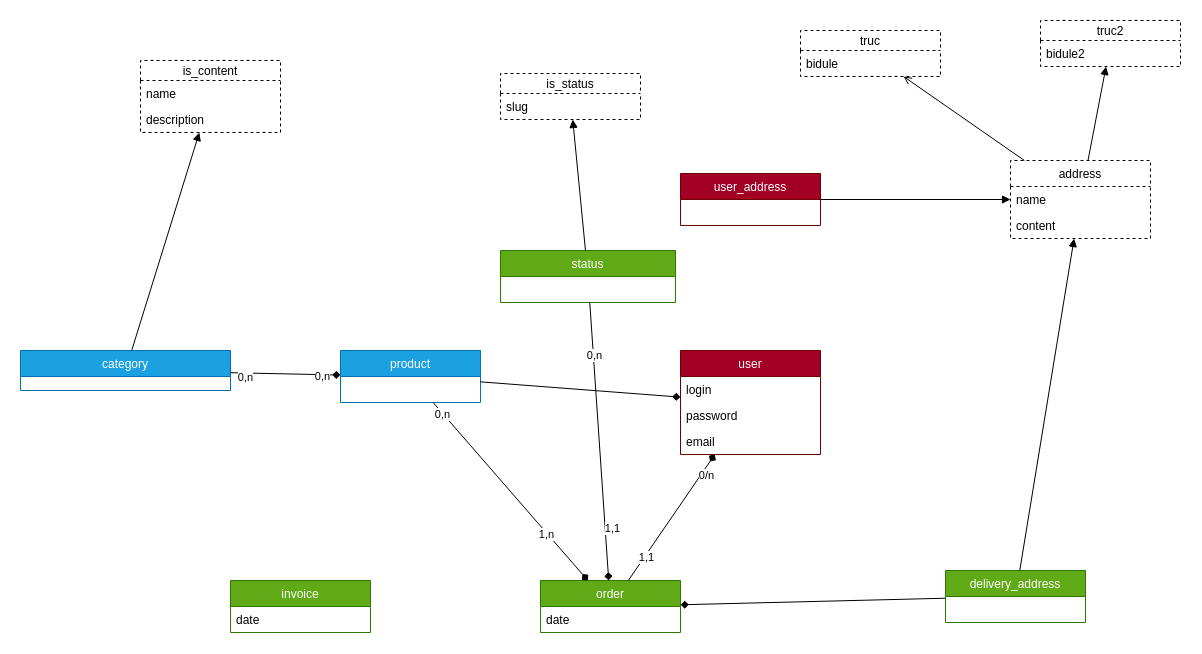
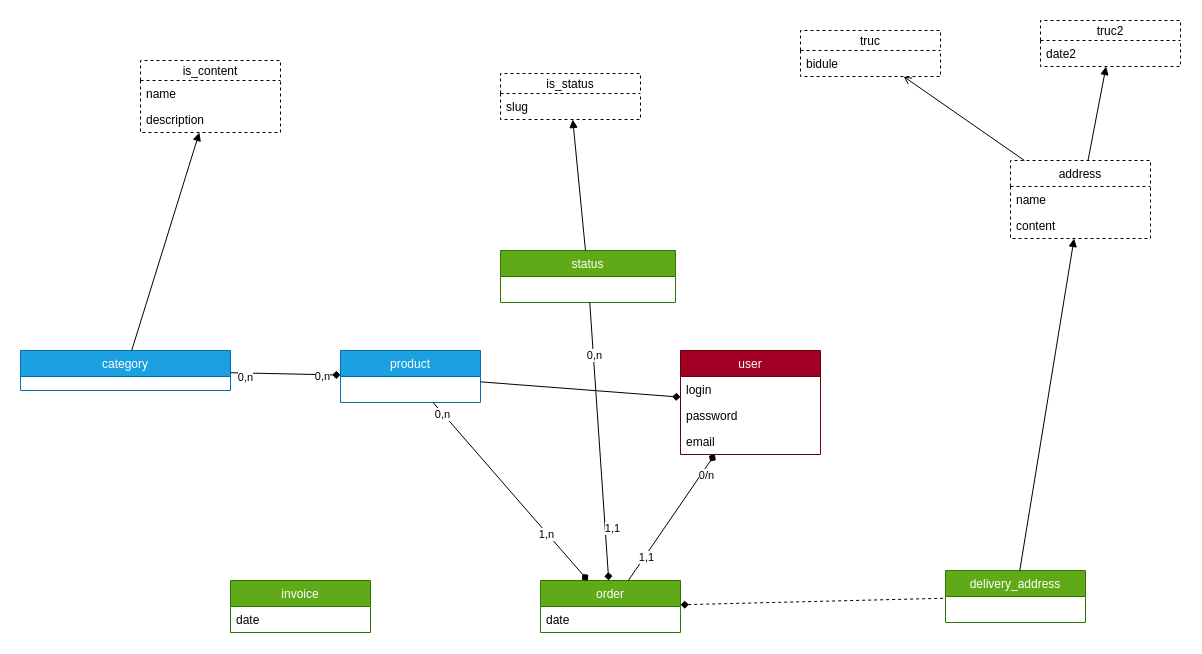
node "bidule2": label "bidule2" -> "date2"
node "user_address": removed
edge "user_address" -> "address": removed
edge "delivery_address" -> "order": style solid -> dashed
